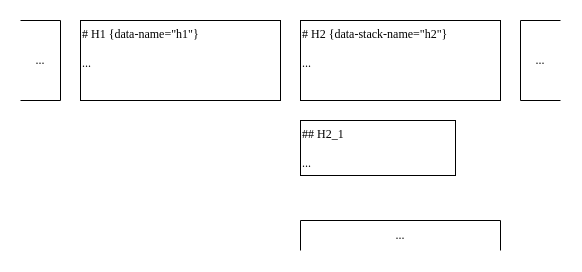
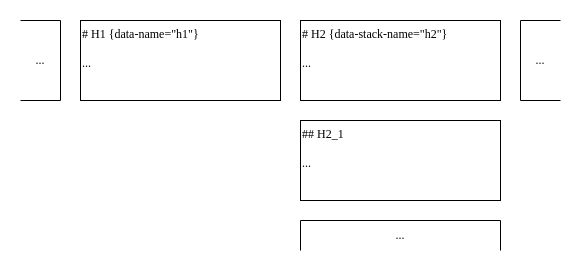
node "## H2_1 ...": size 155x55 -> 200x80
